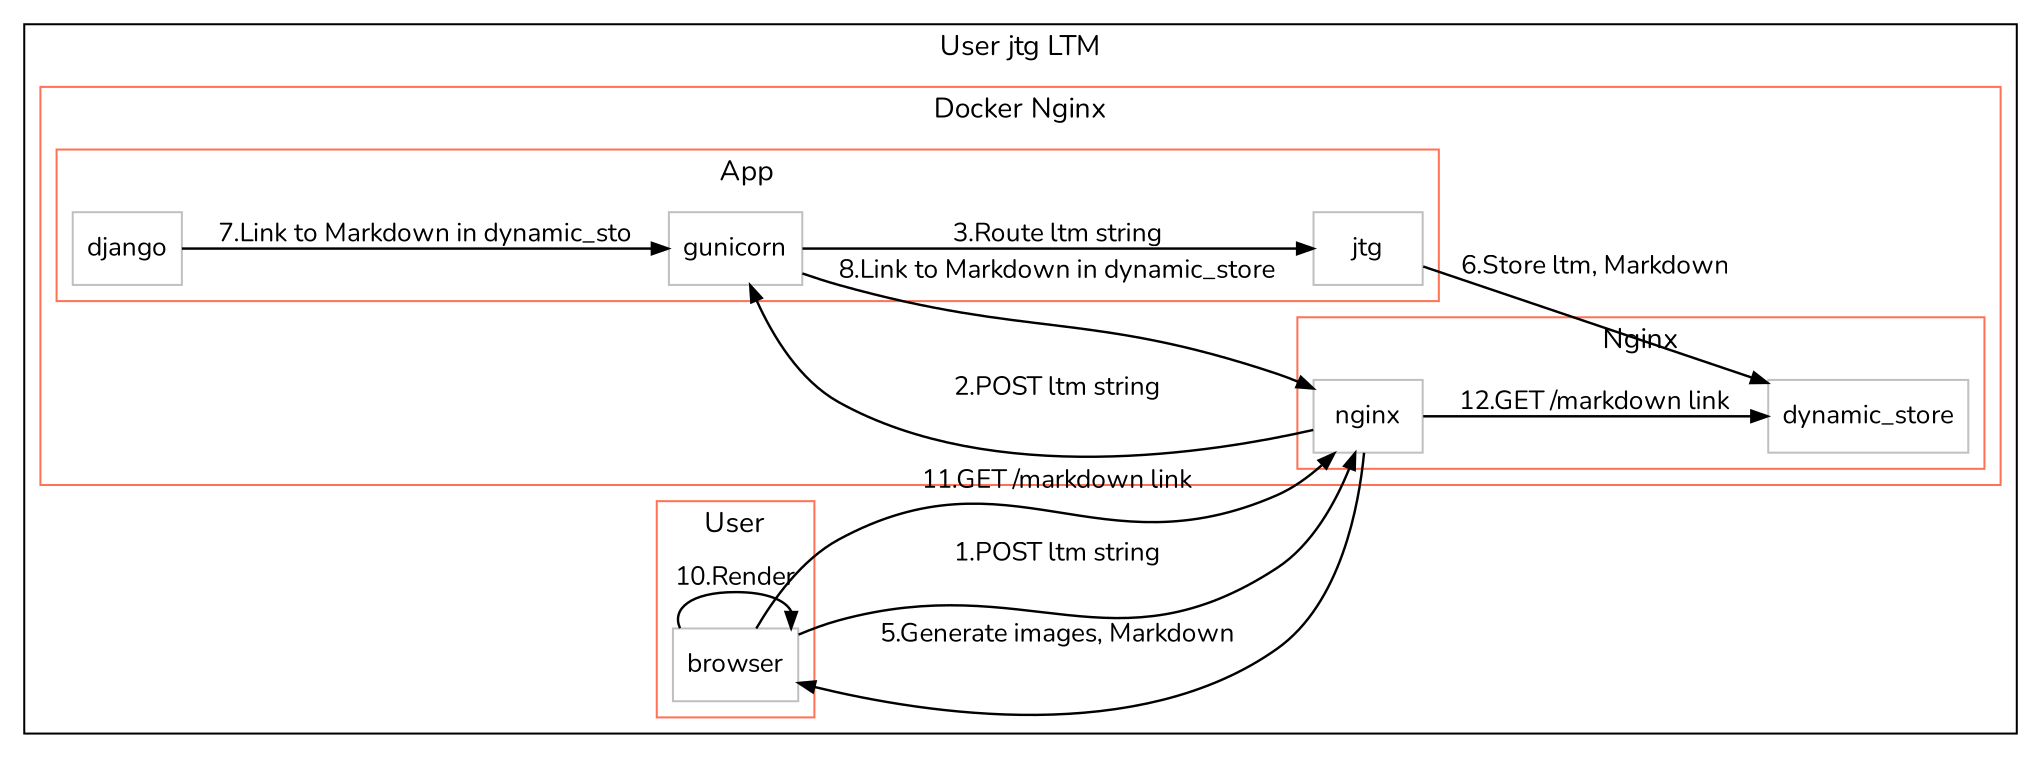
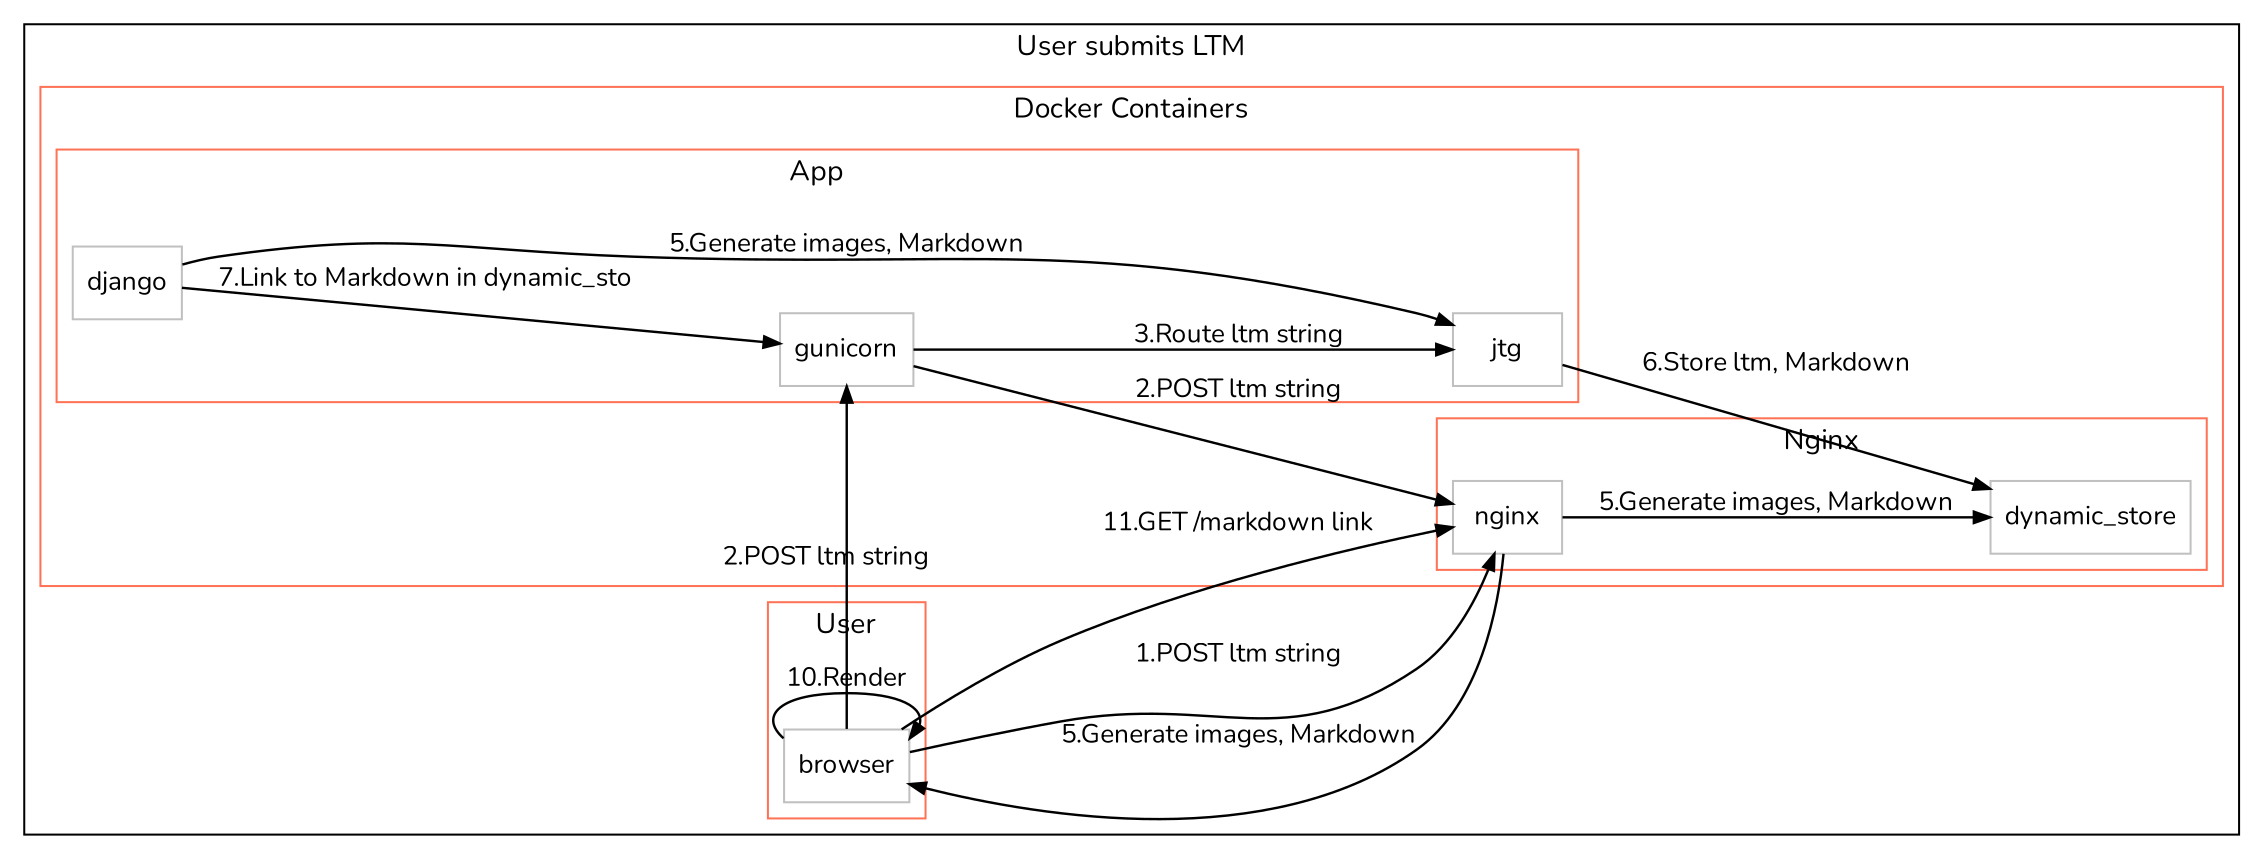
cluster "User jtg LTM": label "User jtg LTM" -> "User submits LTM"
cluster "Docker Nginx": label "Docker Nginx" -> "Docker Containers"
edge "django" -> "jtg": added, label "5.Generate images, Markdown"
edge "gunicorn" -> "nginx": label "8.Link to Markdown in dynamic_store" -> "2.POST ltm string"
edge "nginx" -> "dynamic_store": label "12.GET /markdown link" -> "5.Generate images, Markdown"
edge "nginx" -> "gunicorn": now "browser" -> "gunicorn"
